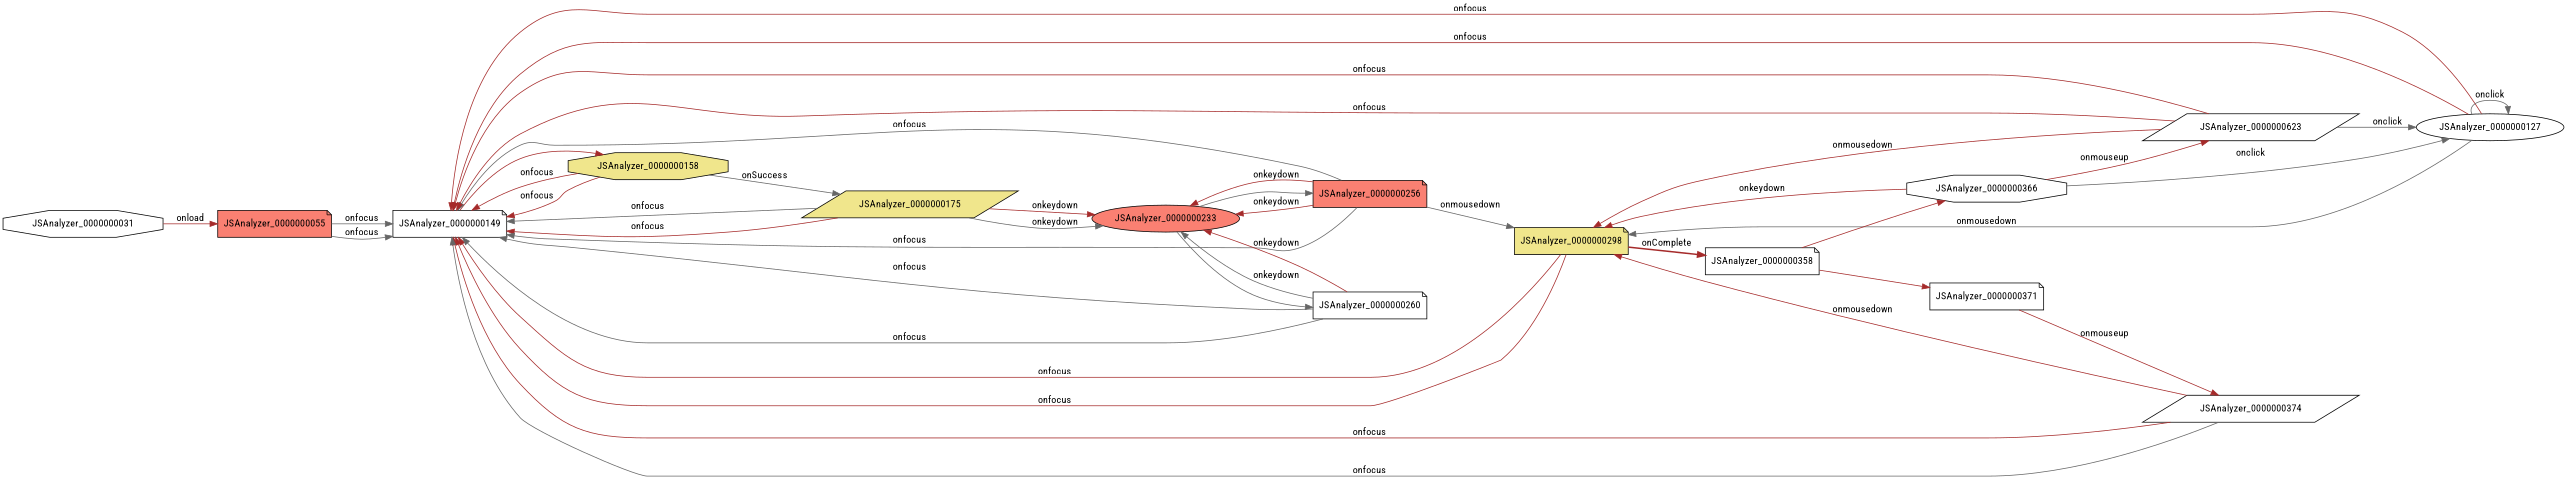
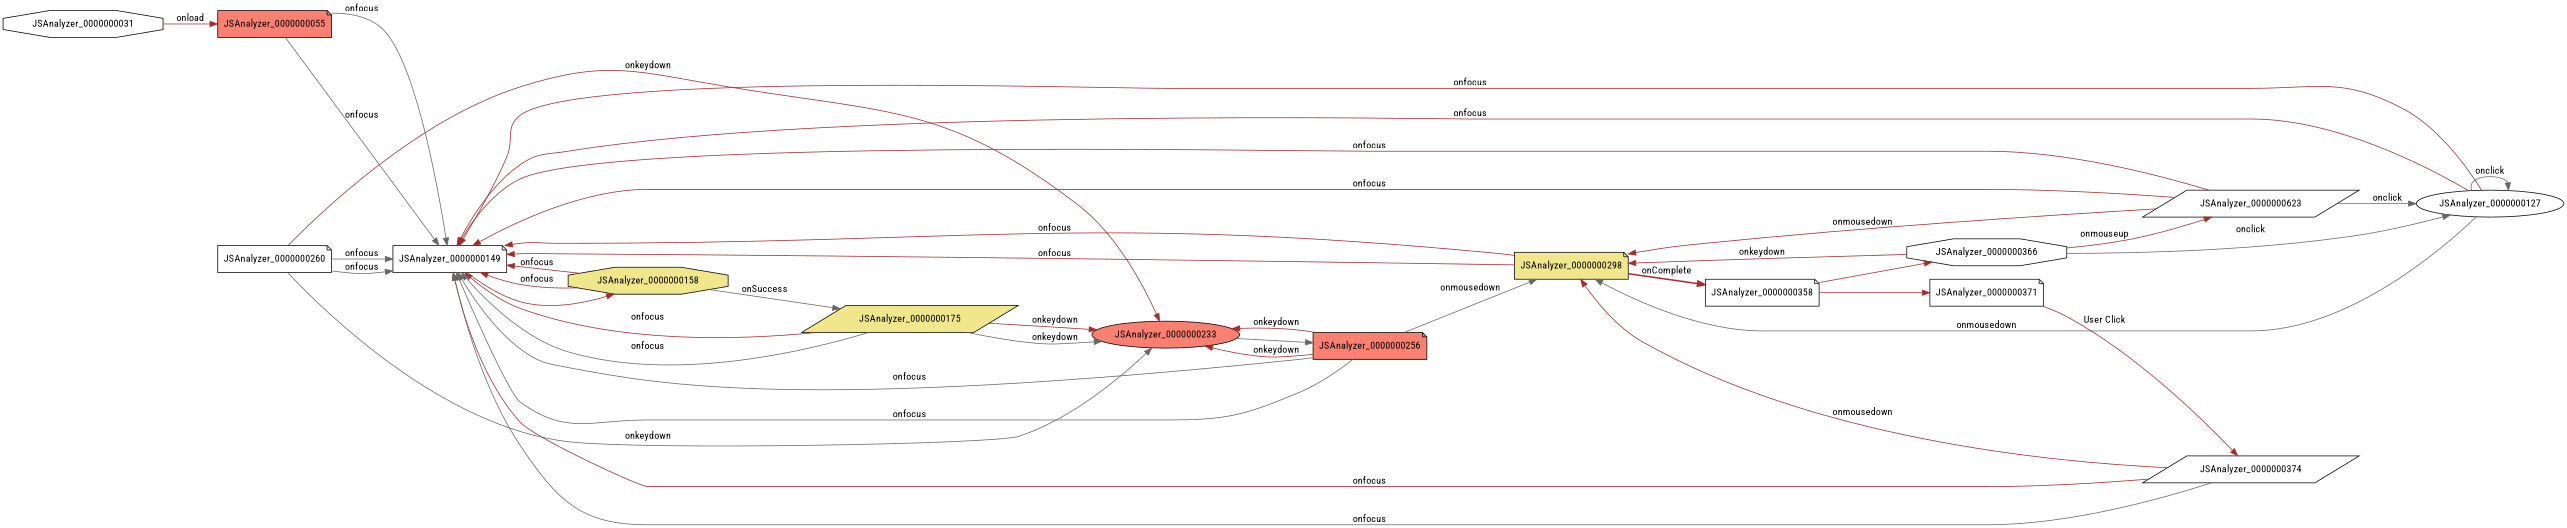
edge "JSAnalyzer_0000000233" -> "JSAnalyzer_0000000260": removed
edge "JSAnalyzer_0000000371" -> "JSAnalyzer_0000000374": label "onmouseup" -> "User Click"
